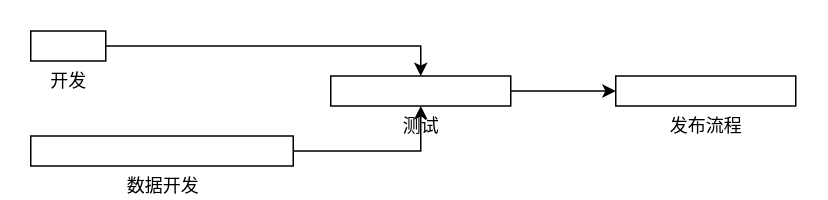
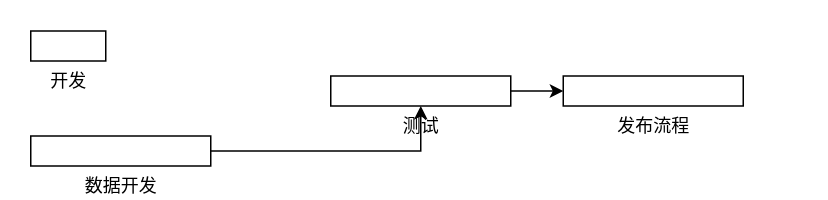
edge "开发" -> "测试": removed
node "发布流程": moved (706, 91) -> (653, 91)
node "数据开发": size 263x30 -> 180x30
